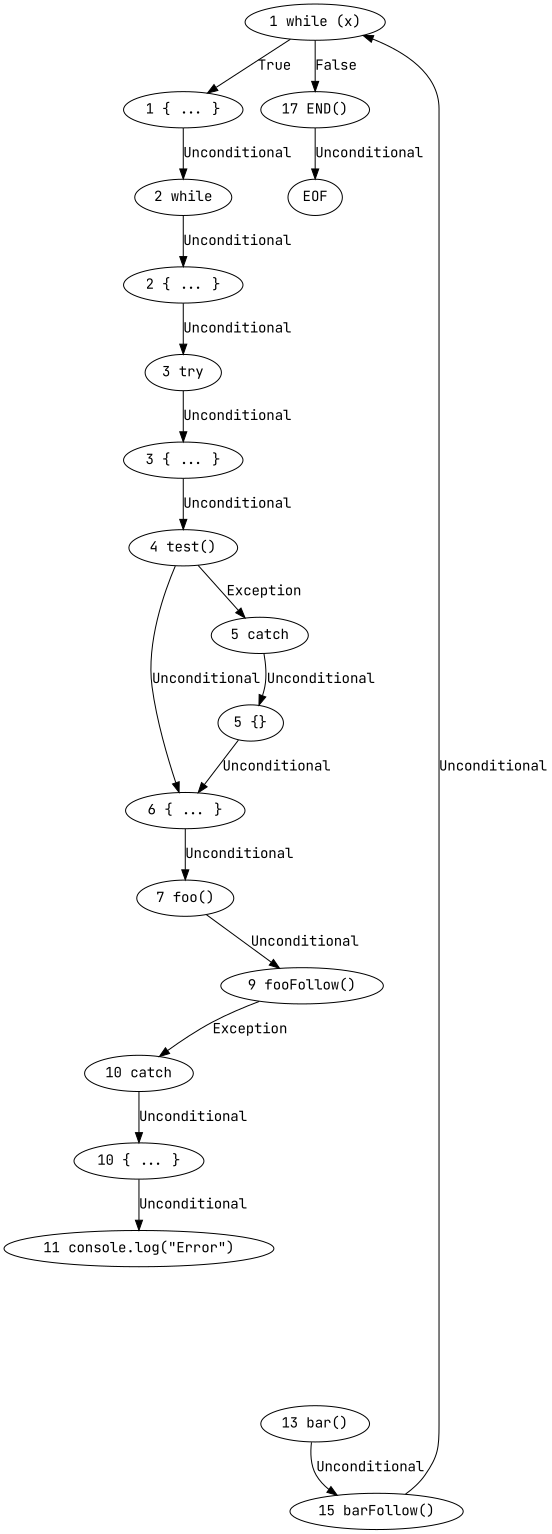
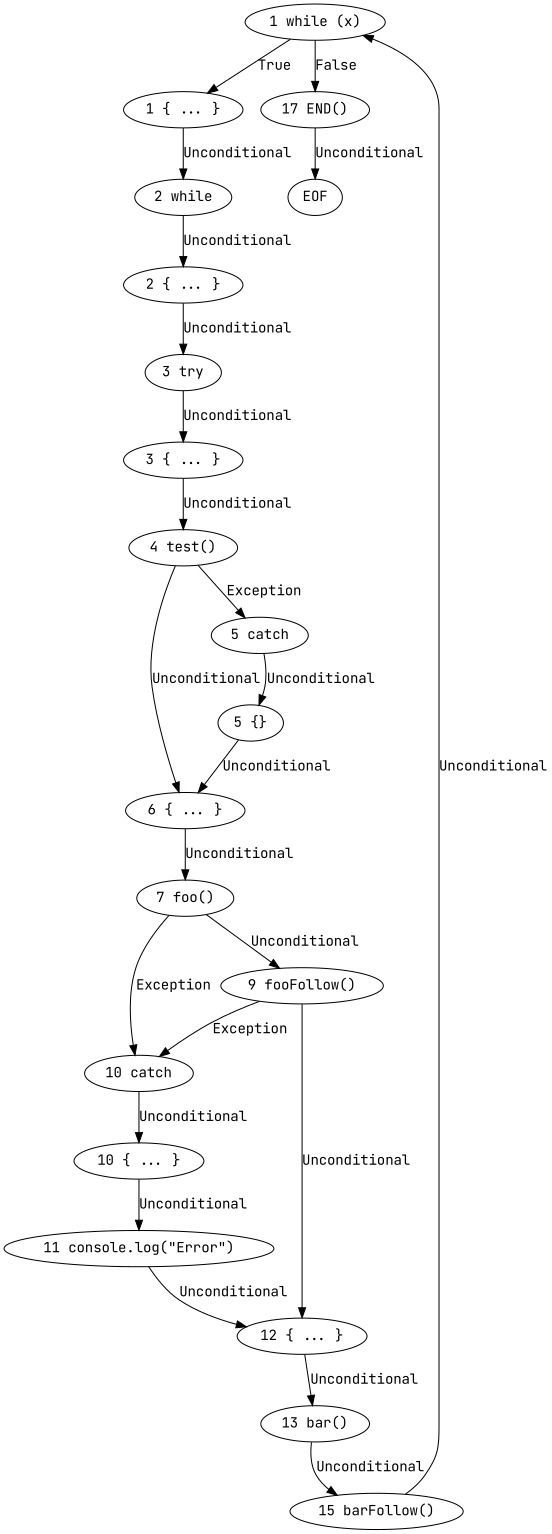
edge "7 foo()" -> "10 catch": added, label "Exception"
node "12 { ... }": added
